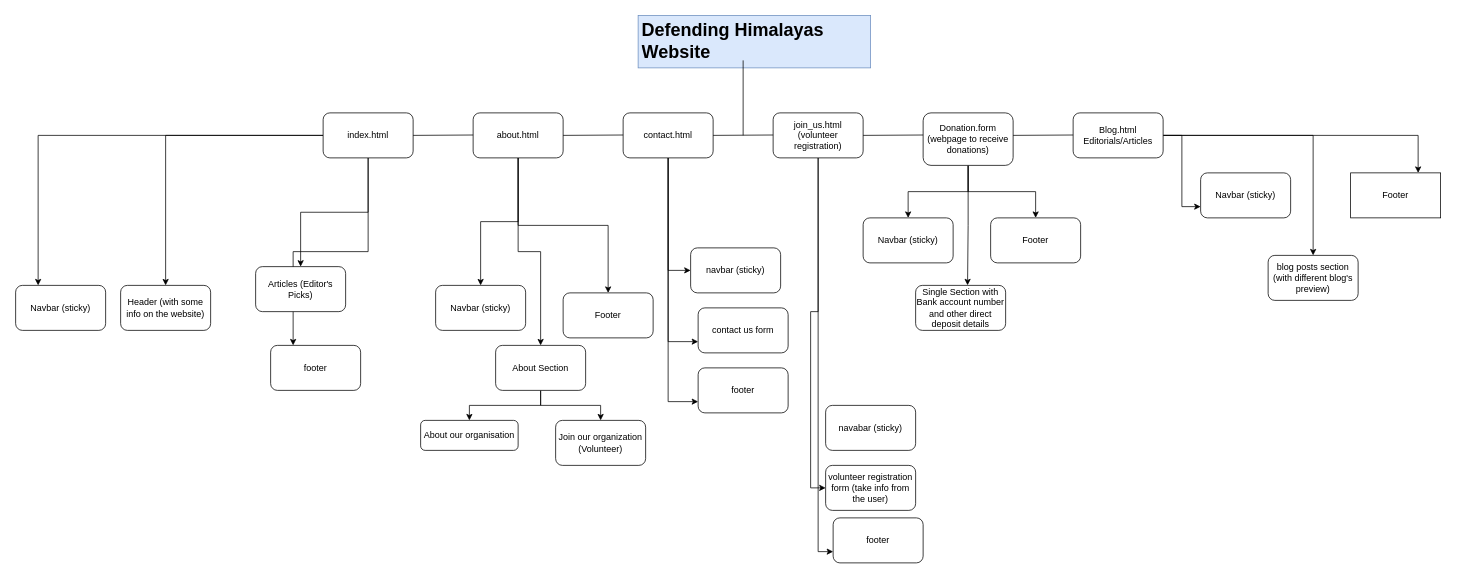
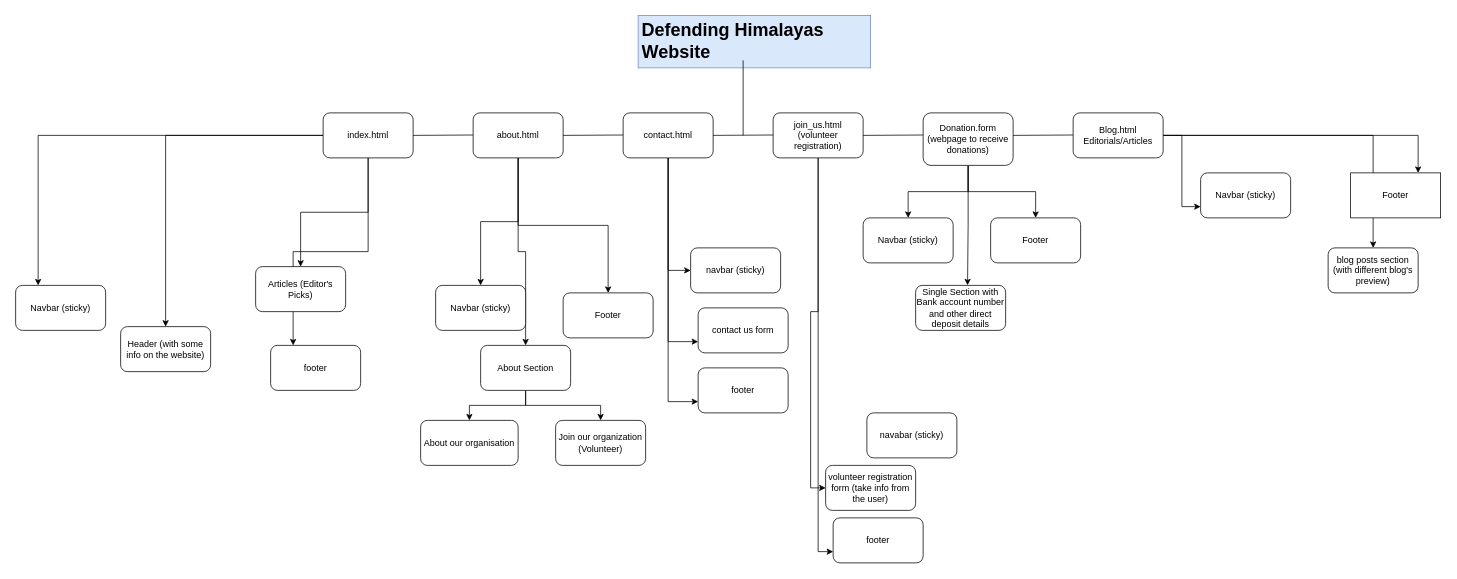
node "blog posts section (with different blog's preview)": moved (1313, 278) -> (1373, 270)
node "Header (with some info on the website)": moved (165, 308) -> (165, 349)
node "About Section": moved (540, 368) -> (525, 368)
node "navabar (sticky)": moved (870, 428) -> (912, 435)
node "About our organisation": size 98x30 -> 98x45
